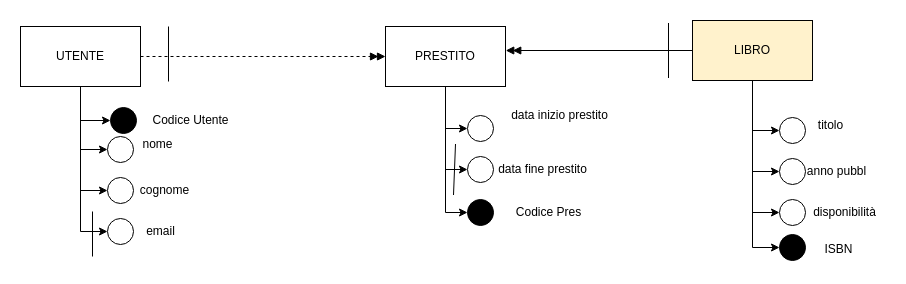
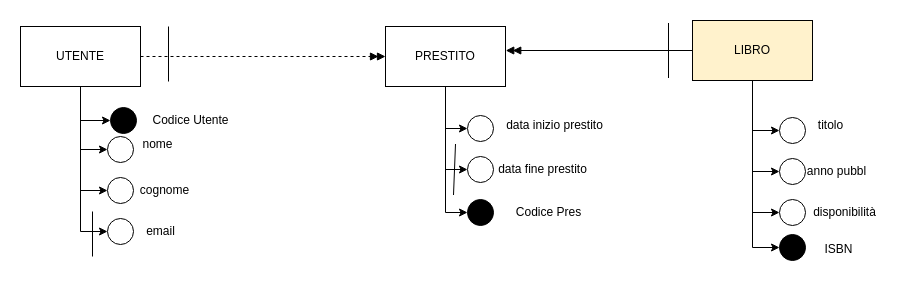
node "data inizio prestito": moved (559, 116) -> (554, 126)
